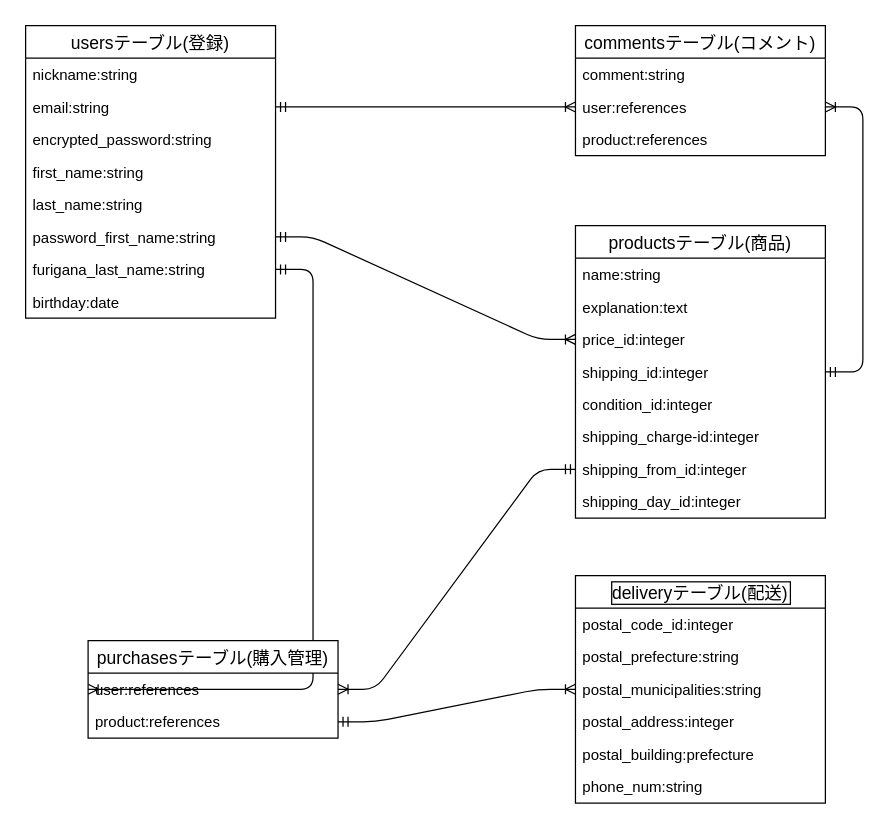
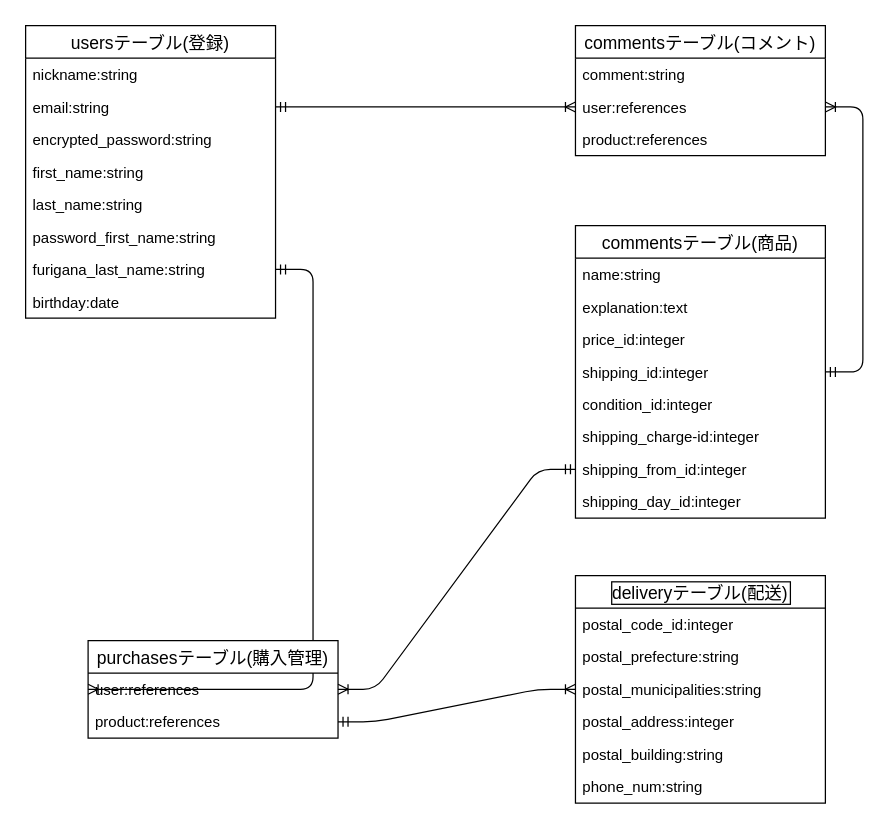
node "productsテーブル(商品)": label "productsテーブル(商品)" -> "commentsテーブル(商品)"
edge "password_first_name:string" -- "price_id:integer": removed
node "postal_building:prefecture": label "postal_building:prefecture" -> "postal_building:string"
